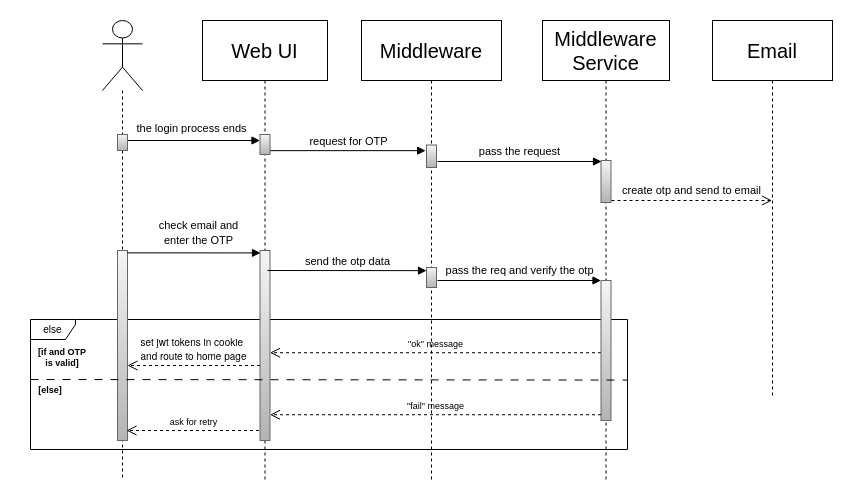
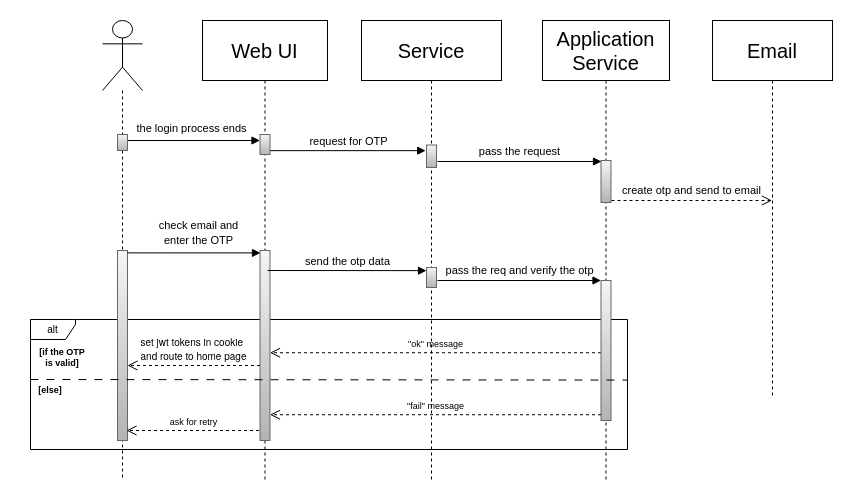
node "Middleware": label "Middleware" -> "Service"
node "Middleware Service": label "Middleware Service" -> "Application Service"
node "else": label "else" -> "alt"
node "[if and OTP is valid]": label "[if and OTP is valid]" -> "[if the OTP is valid]"
